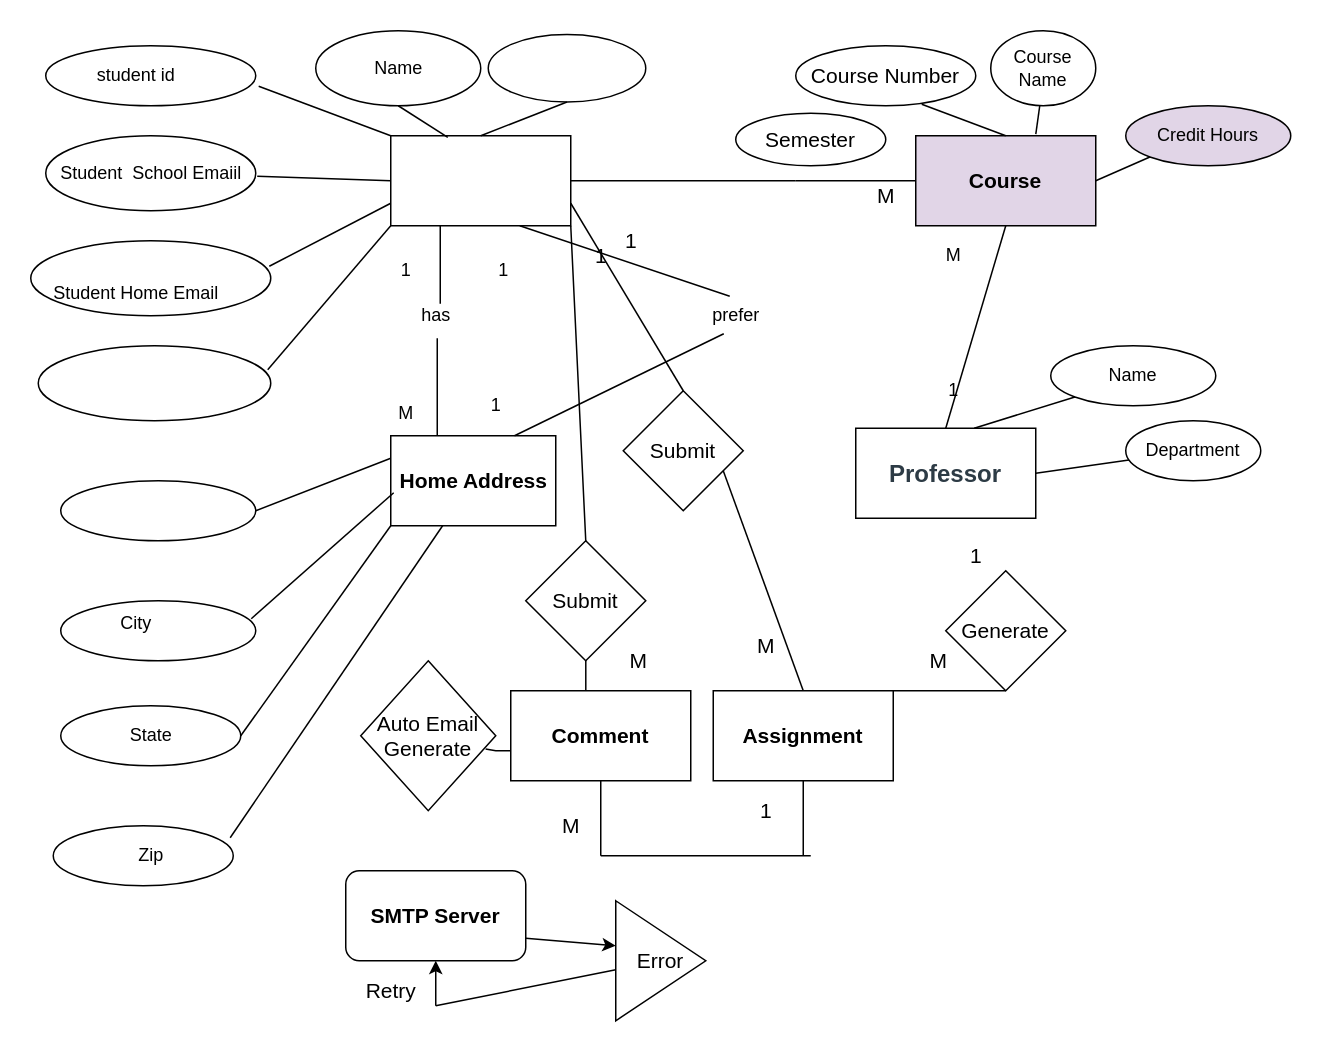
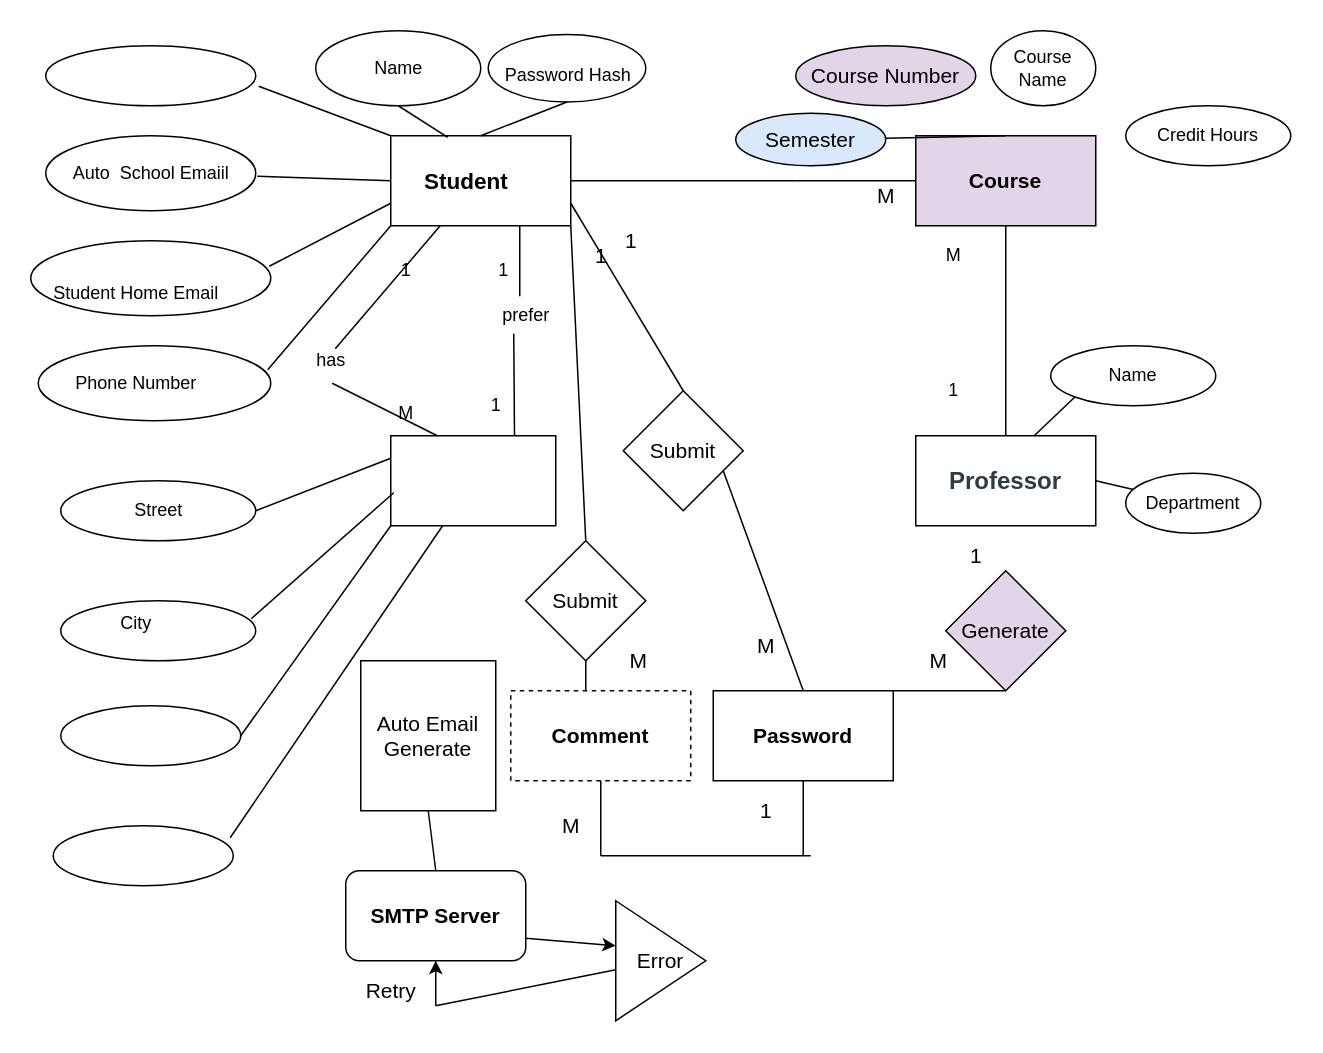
node "student id": removed
node "Password Hash": added
node "Course Number": fillcolor #ffffff -> #e1d5e7
edge "Course Number" -- "Course": now "Semester" -- "Course"
edge "Course Name" -- "Course": removed
node "Credit Hours": fillcolor #e1d5e7 -> #ffffff
node "Semester": fillcolor #ffffff -> #dae8fc
edge "Credit Hours" -- "Course": removed
node "Student School Emaiil": label "Student School Emaiil" -> "Auto School Emaiil"
node "Student": added
node "has": moved (436, 316) -> (331, 361)
node "prefer": moved (736, 316) -> (526, 316)
node "Phone Number": added
node "Department": moved (1193, 451) -> (1193, 503)
node "Professor": moved (946, 473) -> (1006, 481)
node "Home Address": removed
node "Street": added
node "Generate": fillcolor #ffffff -> #e1d5e7
node "State": removed
node "Auto Email Generate": shape diamond -> rectangle
node "Comment": style solid -> dashed
node "Assignment": label "Assignment" -> "Password"
edge "Auto Email Generate" -- "Comment": removed
edge "Auto Email Generate" -- "SMTP Server": added
node "Zip": removed
